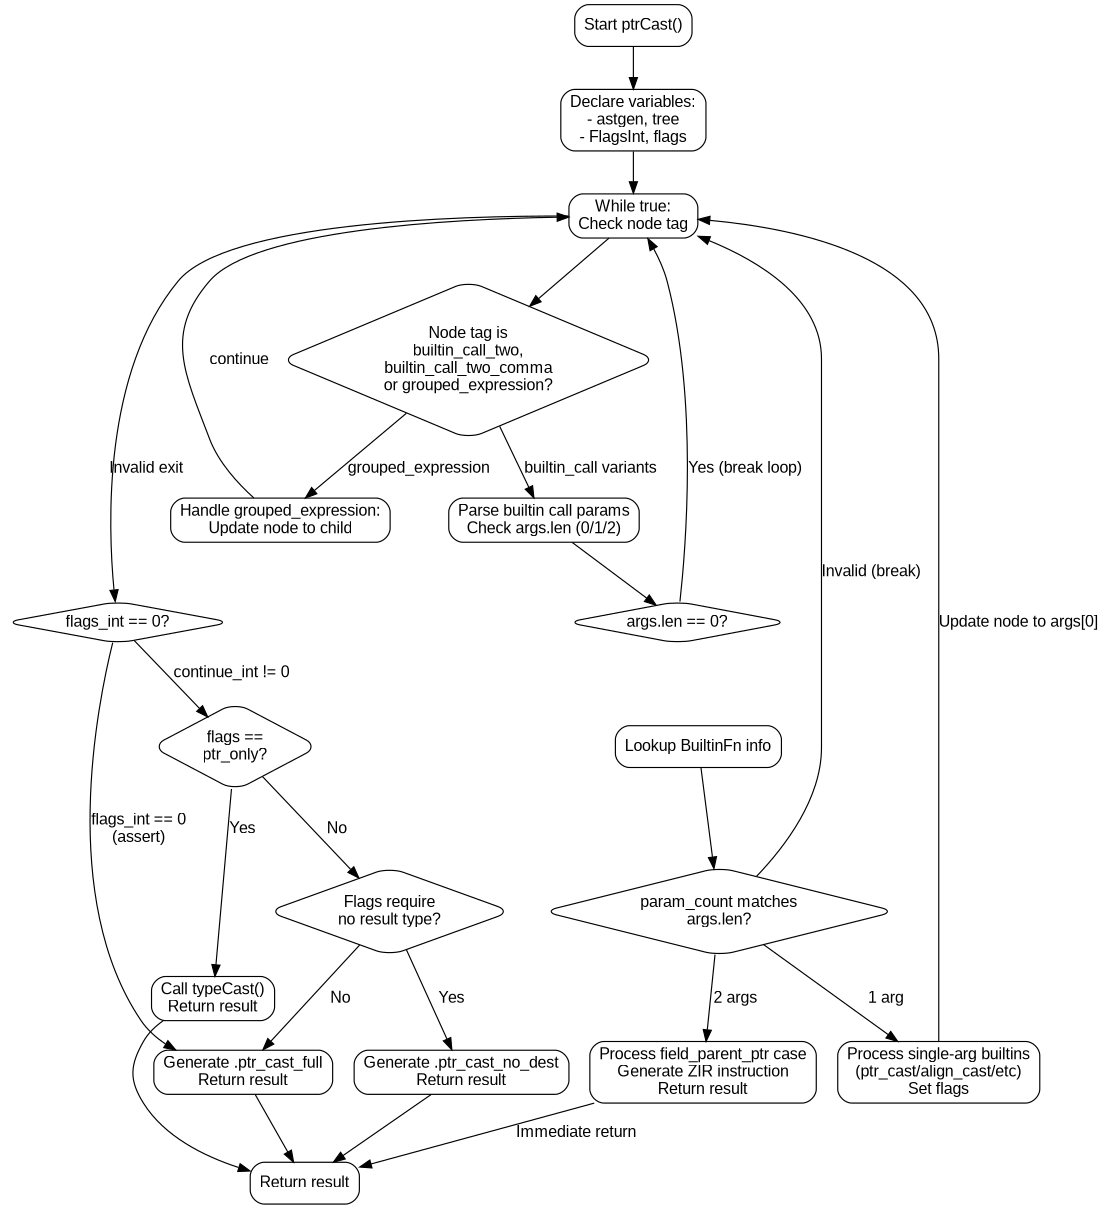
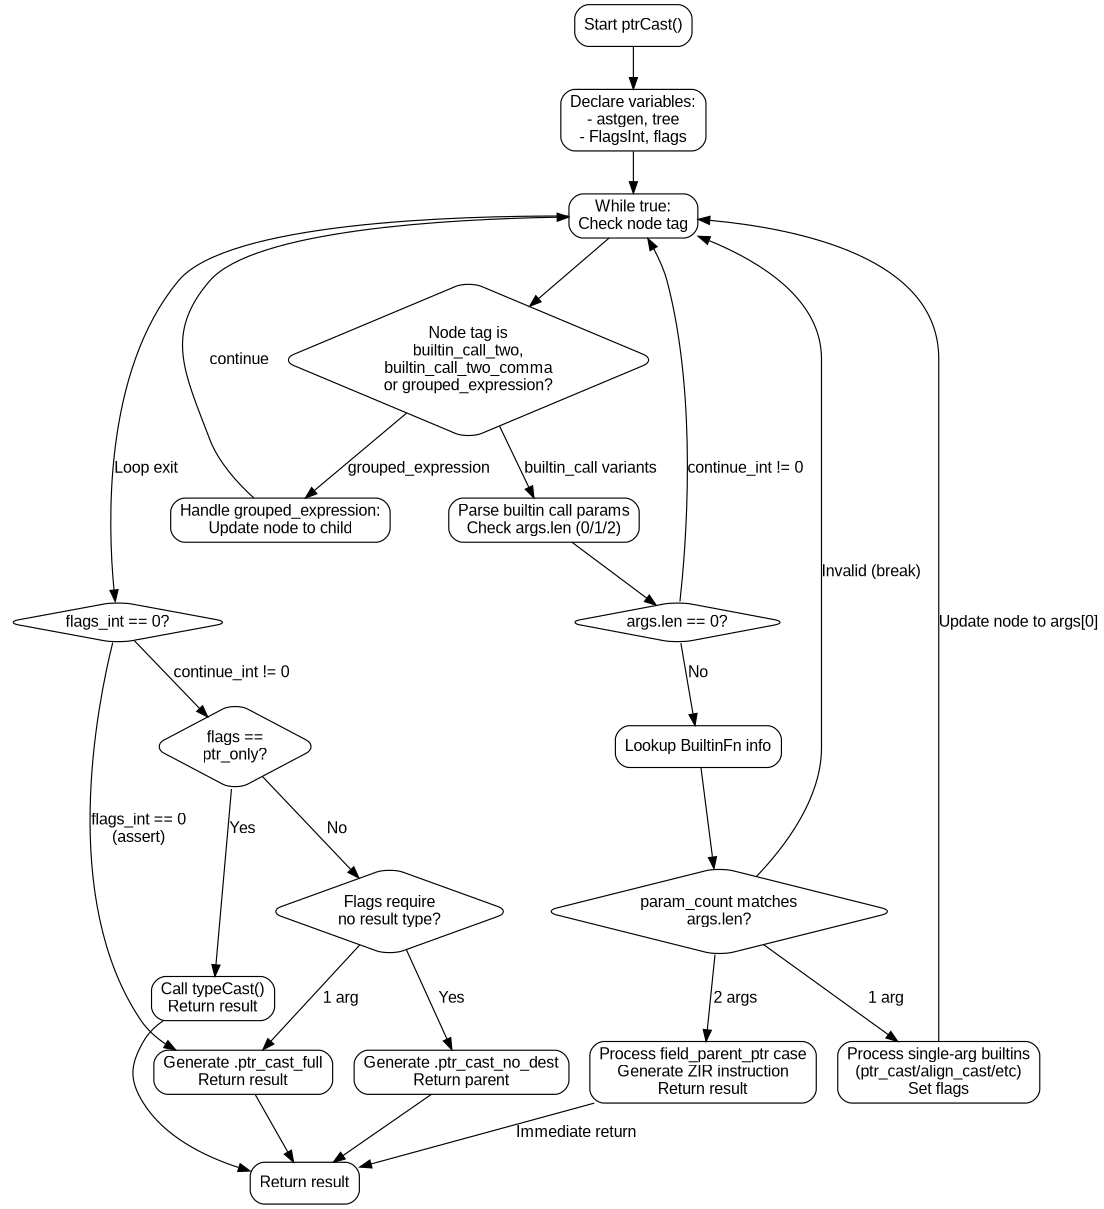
edge "While true: Check node tag" -> "flags_int == 0?": label "Invalid exit" -> "Loop exit"
edge "args.len == 0?" -> "While true: Check node tag": label "Yes (break loop)" -> "continue_int != 0"
edge "args.len == 0?" -> "Lookup BuiltinFn info": added, label "No"
edge "Flags require no result type?" -> "Generate .ptr_cast_full Return result": label "No" -> "1 arg"
node "Generate .ptr_cast_no_dest Return result": label "Generate .ptr_cast_no_dest Return result" -> "Generate .ptr_cast_no_dest Return parent"
